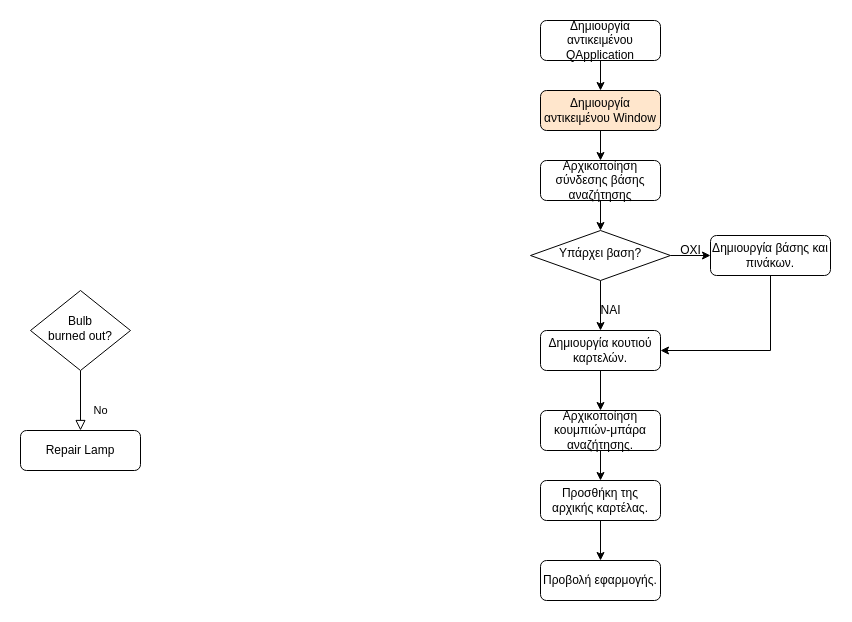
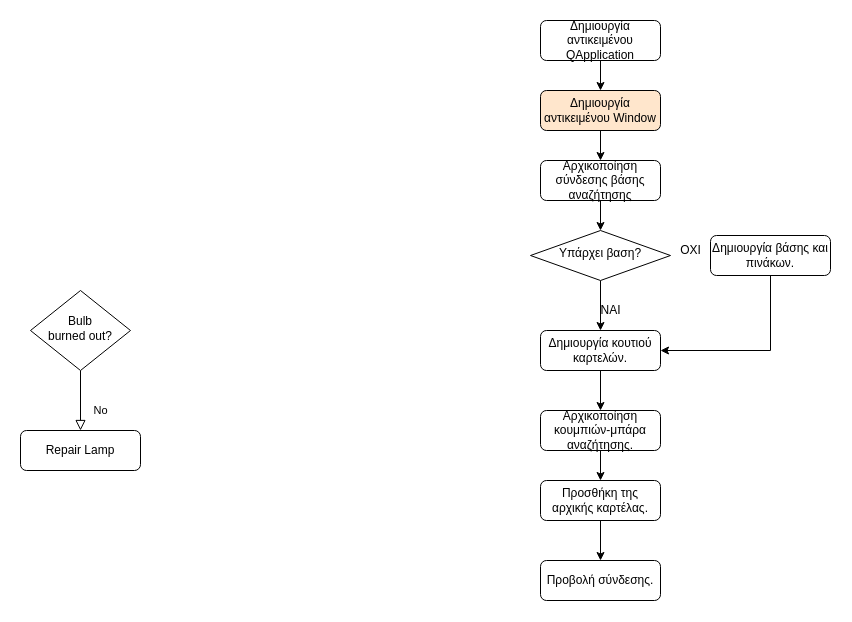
edge "Υπάρχει βαση?" -> "Δημιουργία βάσης και πινάκων.": removed
node "Προβολή εφαρμογής.": label "Προβολή εφαρμογής." -> "Προβολή σύνδεσης."
